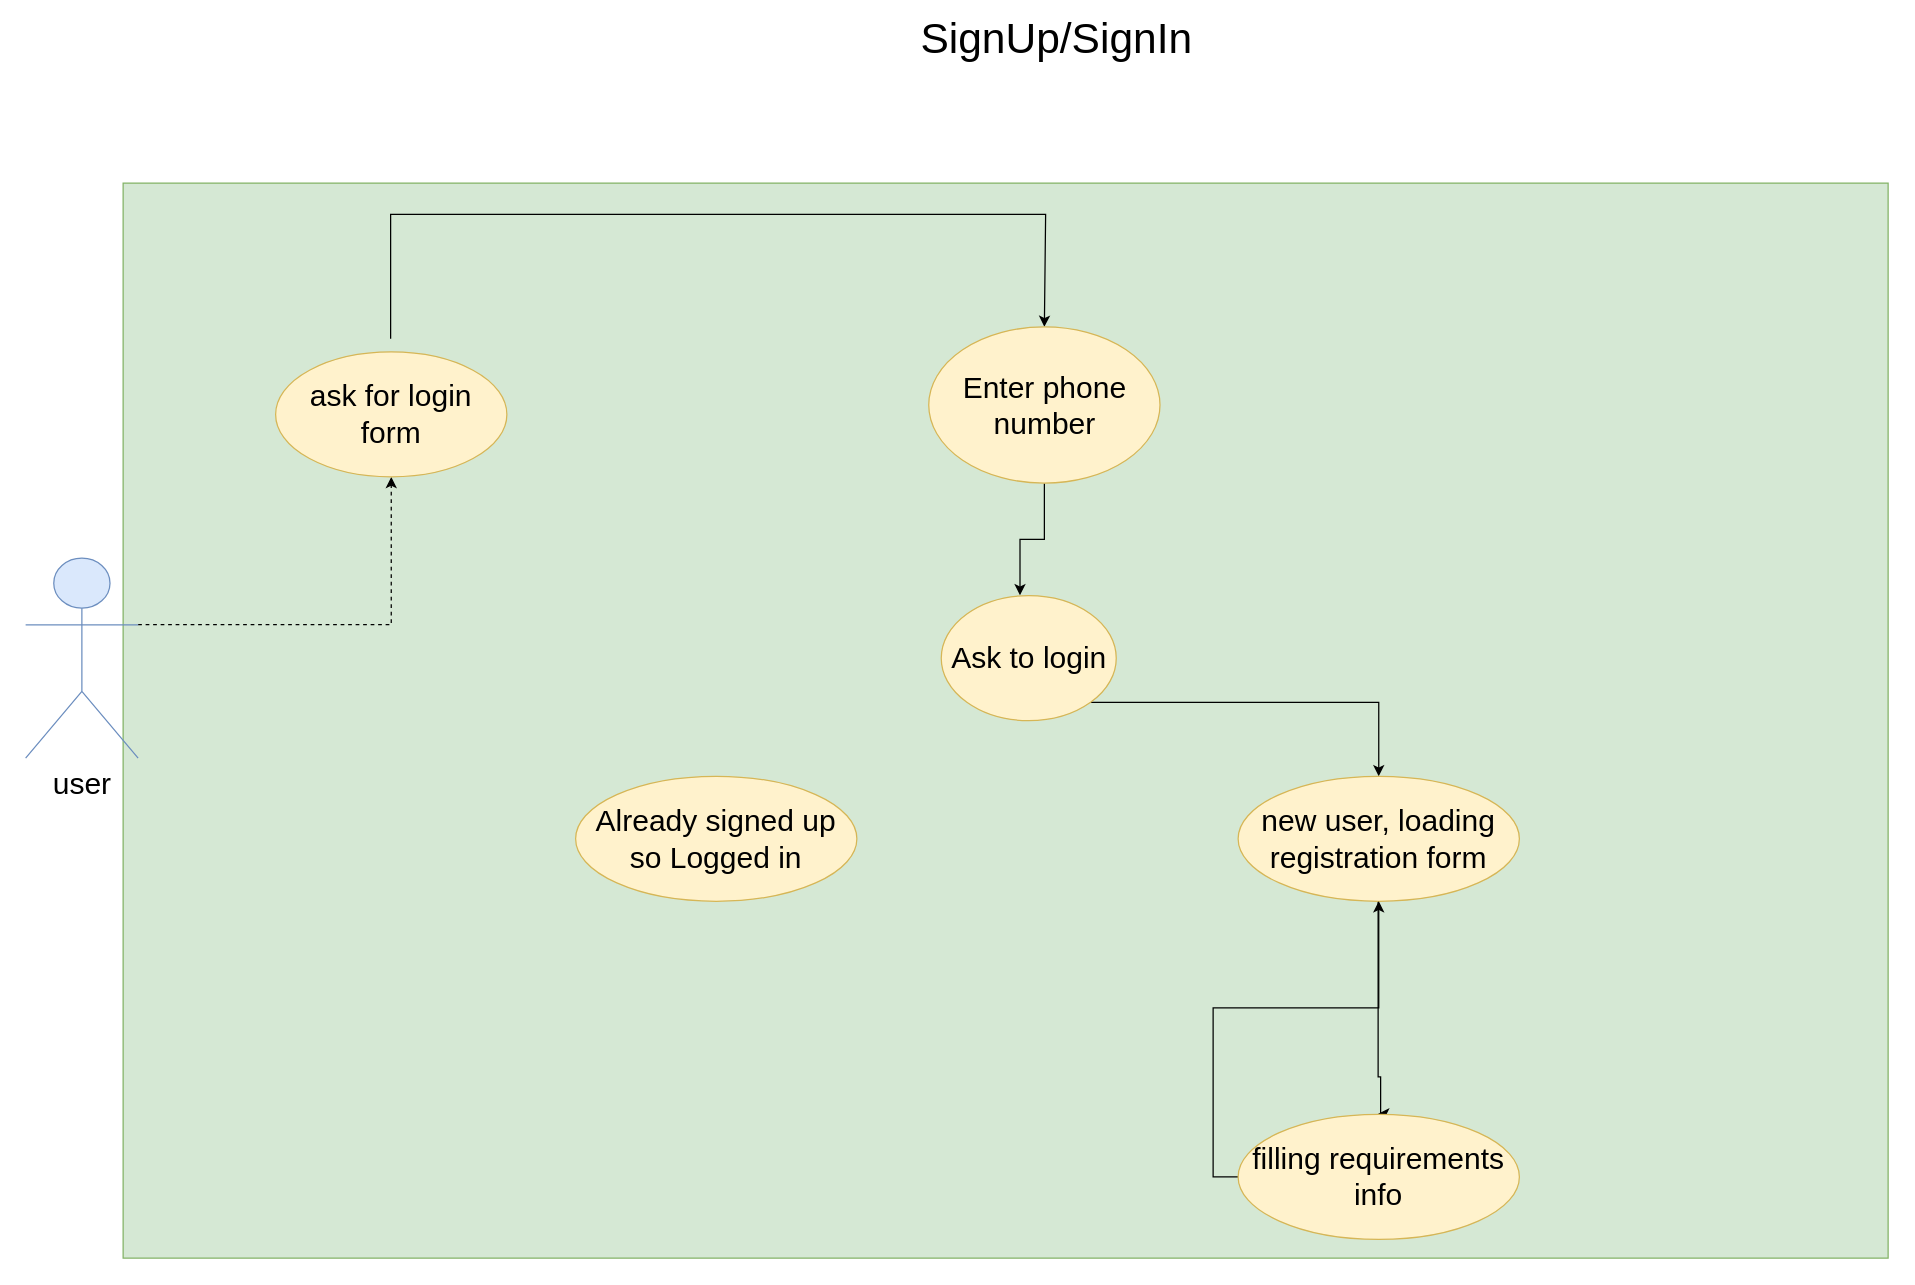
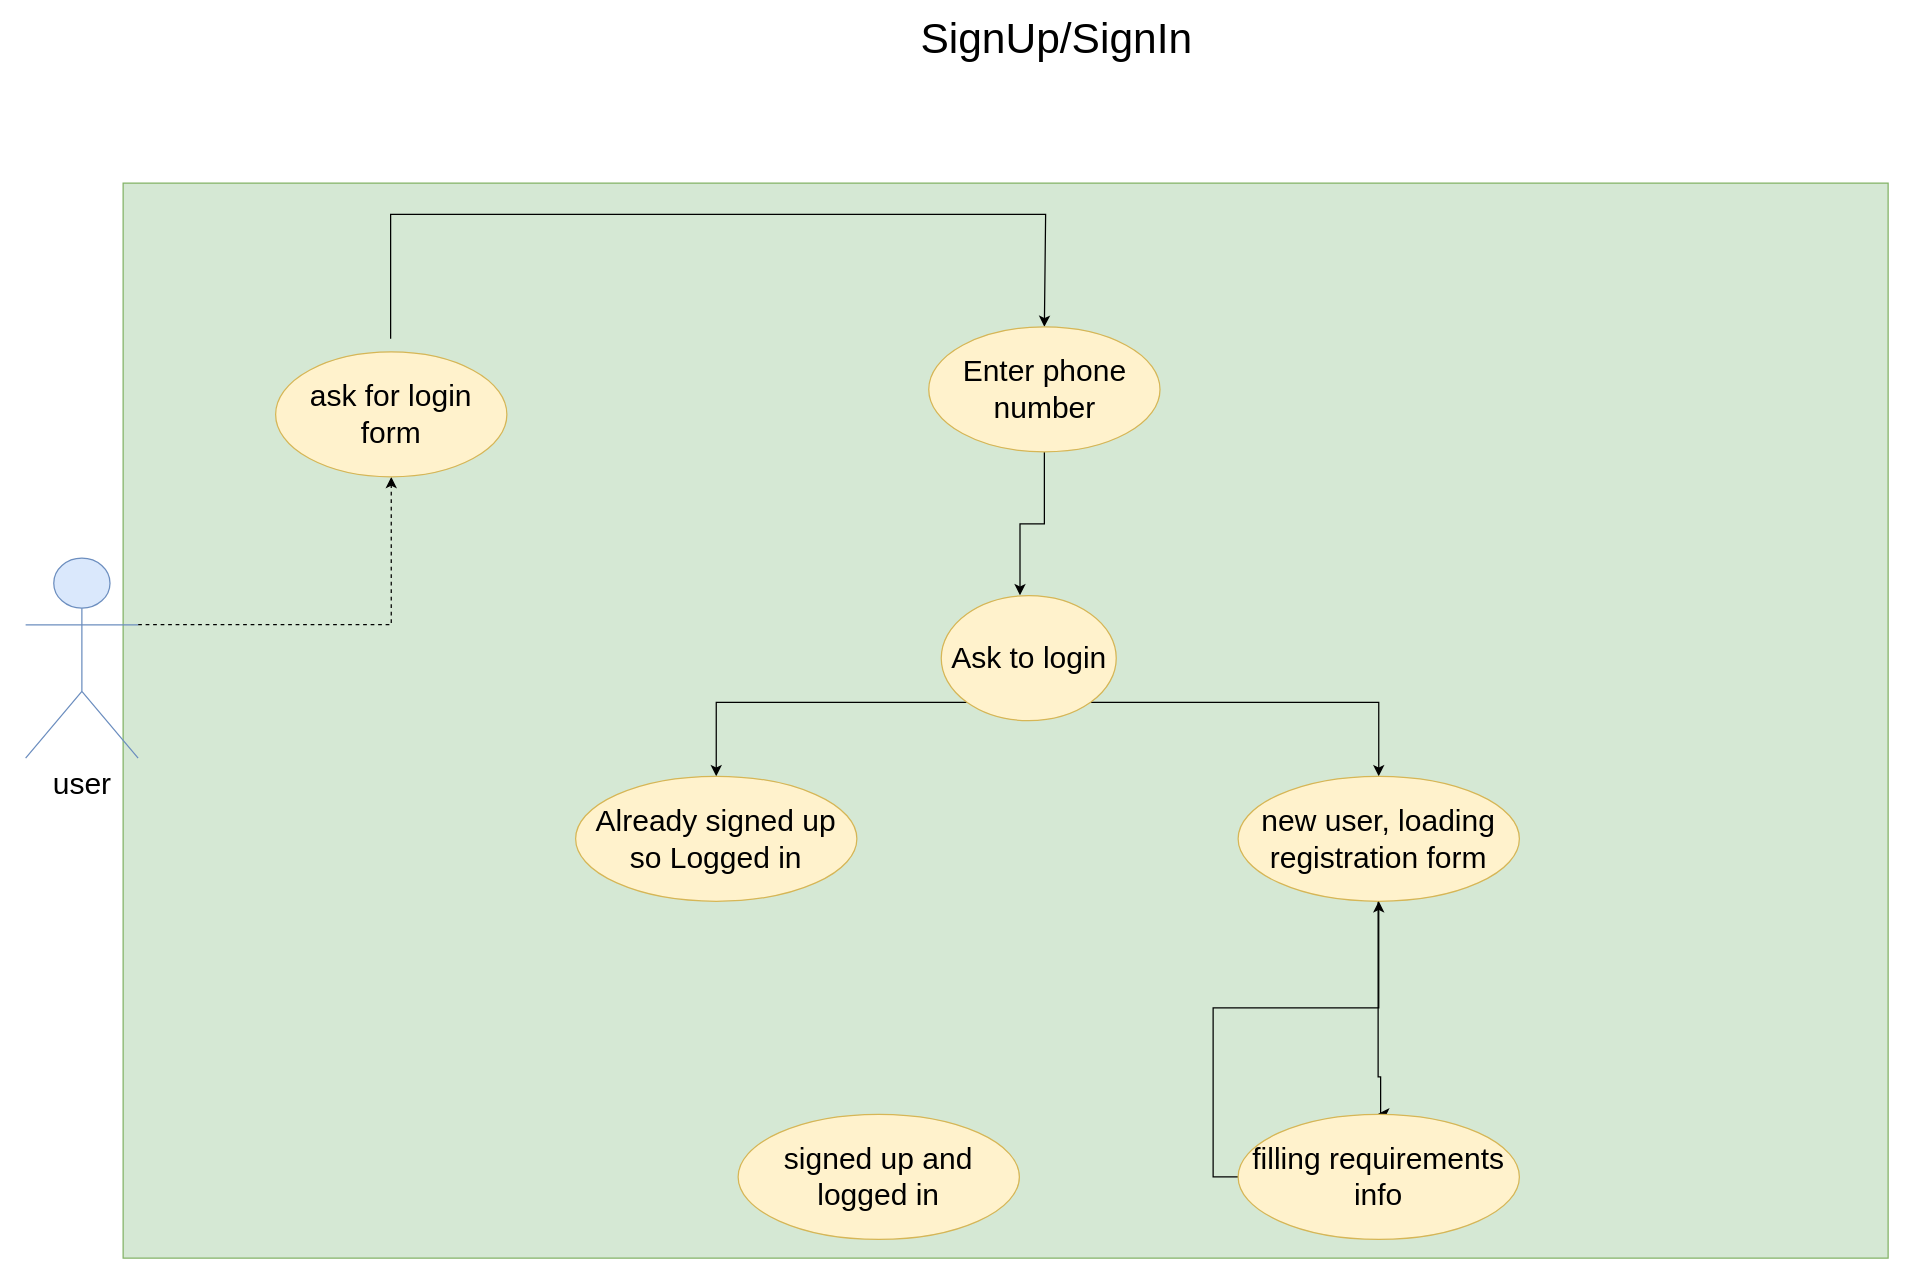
node "Enter phone number": size 231x156 -> 231x125
edge "Ask to login" -> "Already signed up so Logged in": added
node "signed up and logged in": added
